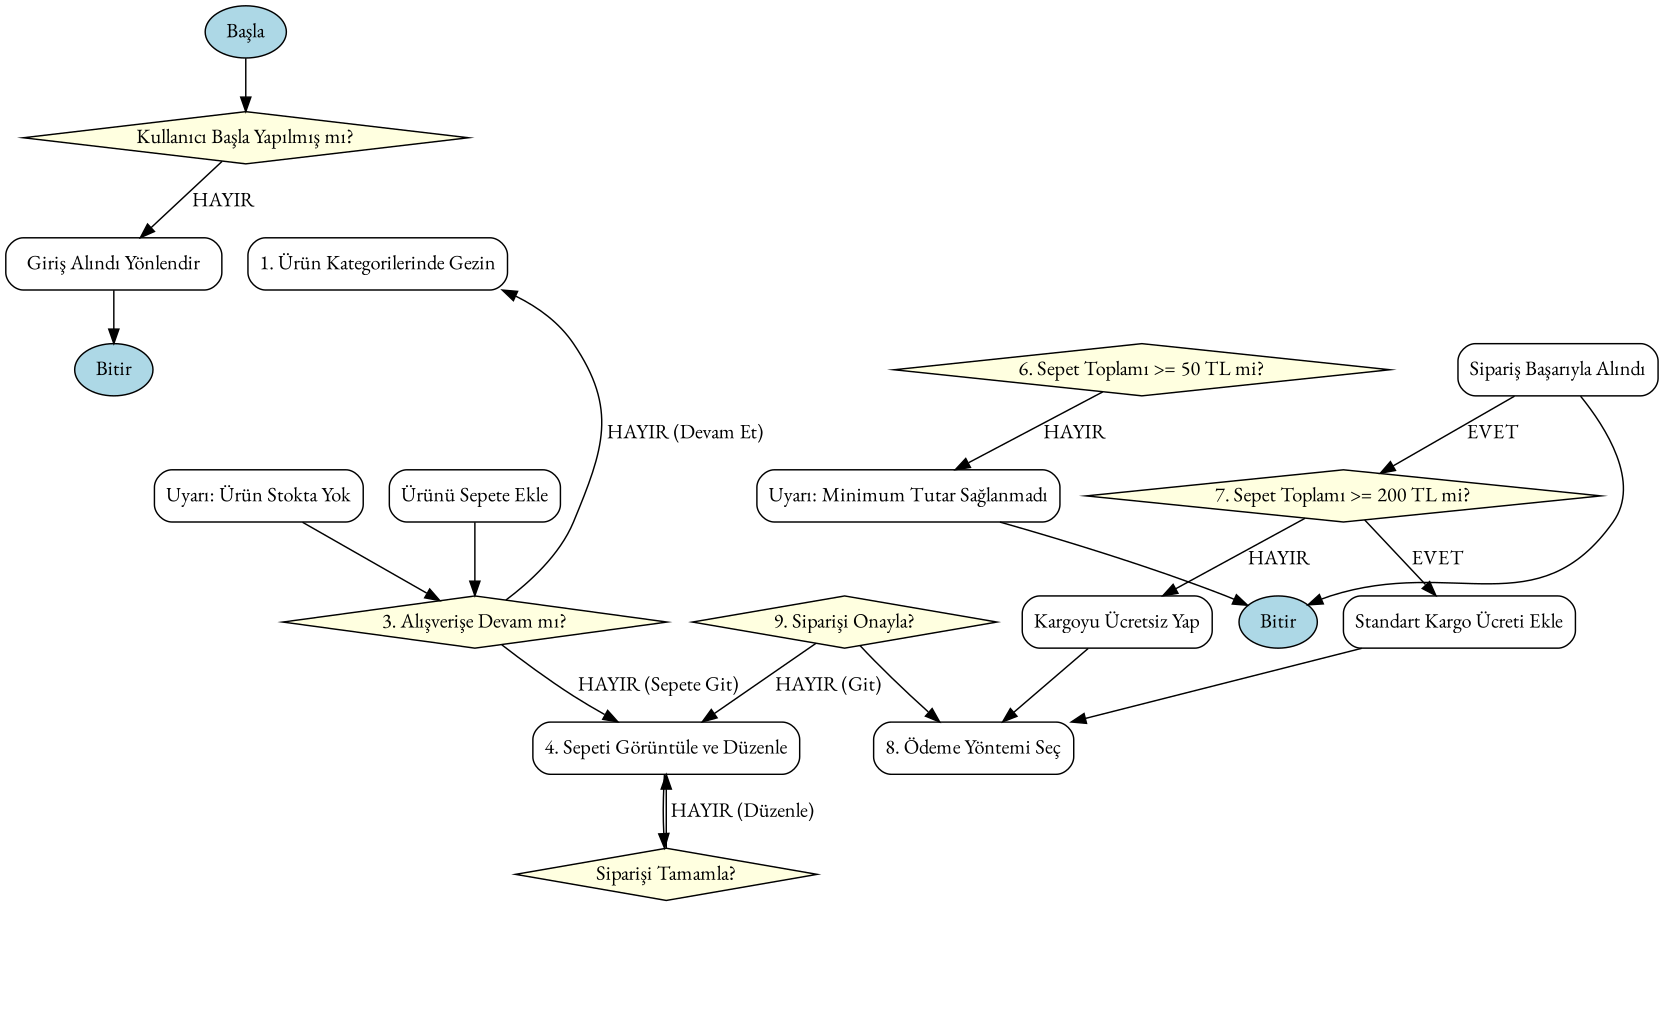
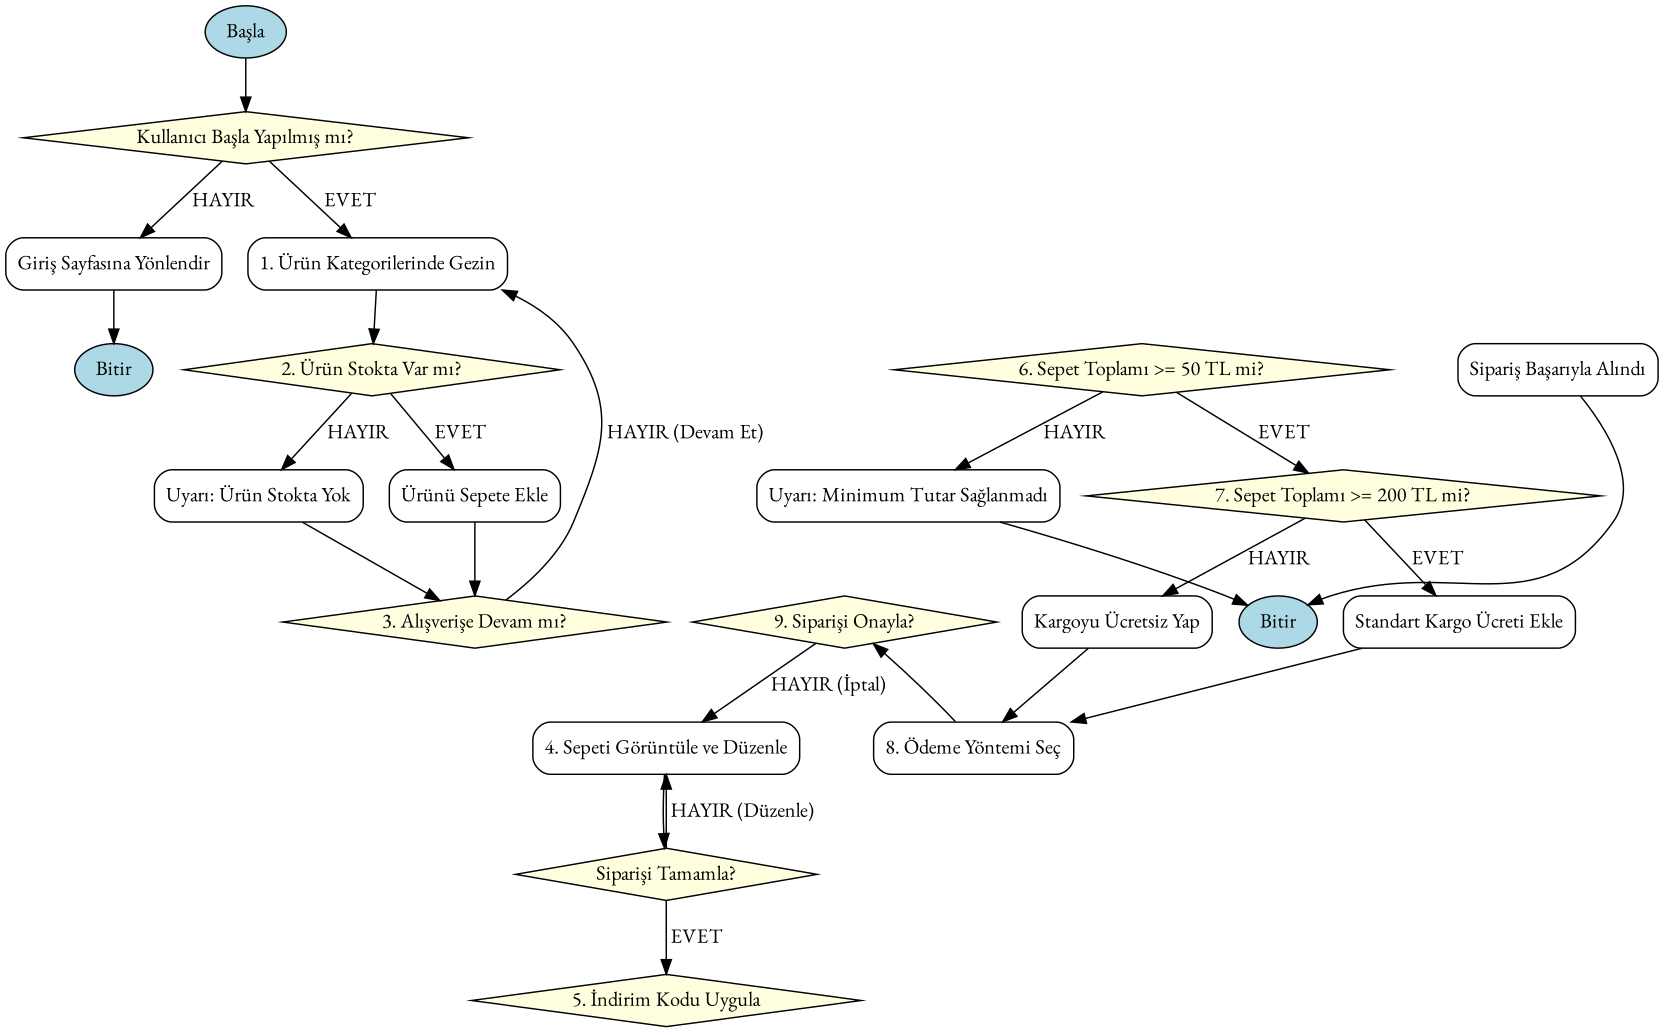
edge "Kullanıcı Başla Yapılmış mı?" -> "1. Ürün Kategorilerinde Gezin": added, label "EVET"
node "Giriş Alındı Yönlendir": label "Giriş Alındı Yönlendir" -> "Giriş Sayfasına Yönlendir"
node "2. Ürün Stokta Var mı?": added
edge "Sipariş Başarıyla Alındı" -> "7. Sepet Toplamı >= 200 TL mi?": now "6. Sepet Toplamı >= 50 TL mi?" -> "7. Sepet Toplamı >= 200 TL mi?"
edge "9. Siparişi Onayla?" -> "8. Ödeme Yöntemi Seç": reversed
edge "3. Alışverişe Devam mı?" -> "4. Sepeti Görüntüle ve Düzenle": removed, label "HAYIR (Sepete Git)"
edge "9. Siparişi Onayla?" -> "4. Sepeti Görüntüle ve Düzenle": label " HAYIR (Git)" -> " HAYIR (İptal)"
node "5. İndirim Kodu Uygula": added
